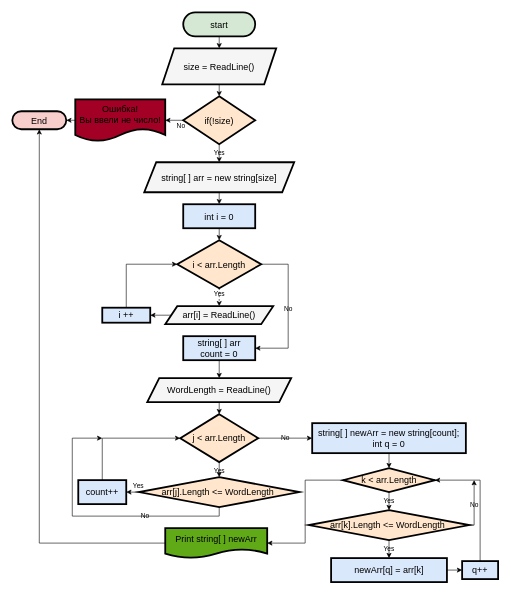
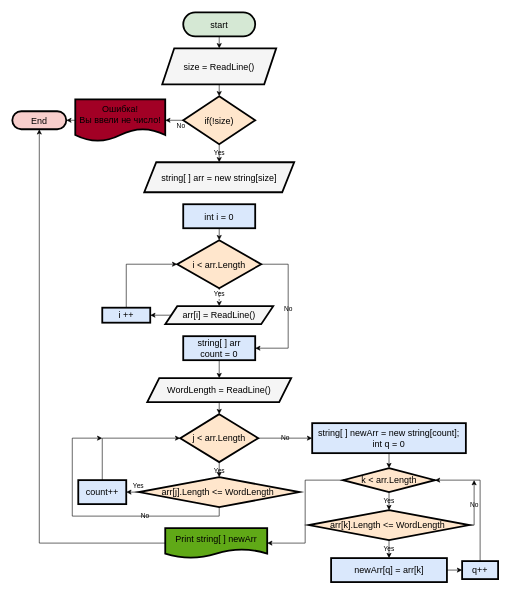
edge "string[ ] arr = new string[size]" -> "int i = 0": removed
